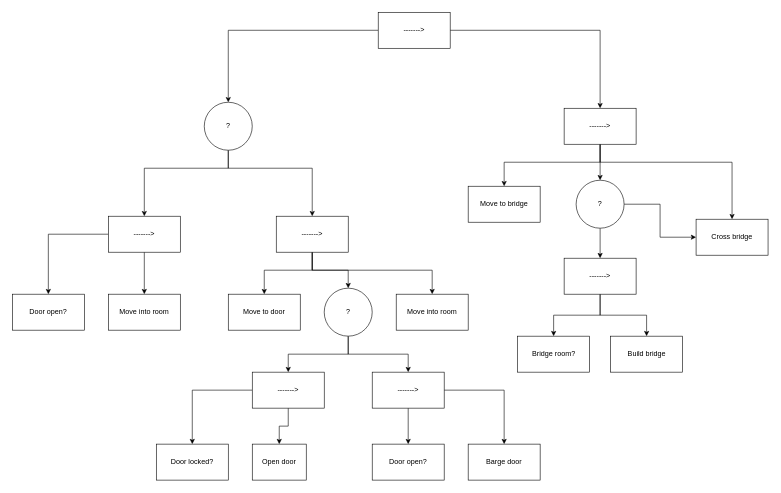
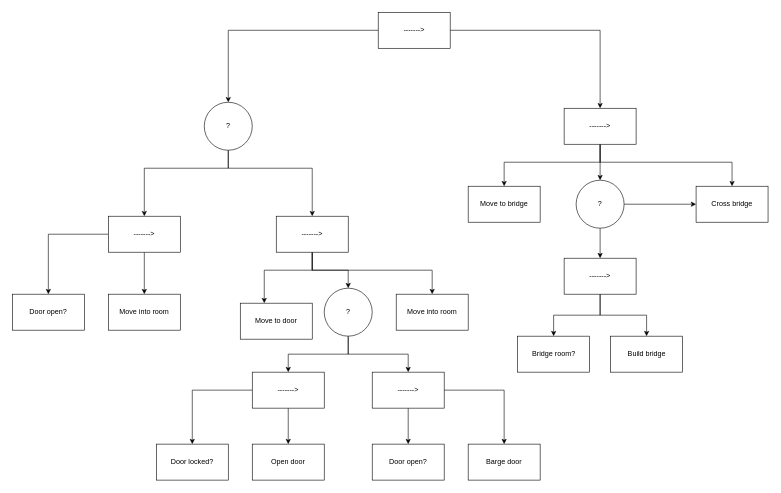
node "Cross bridge": moved (732, 237) -> (732, 204)
node "Move to door": moved (264, 312) -> (276, 321)
node "Open door": size 54x36 -> 72x36
